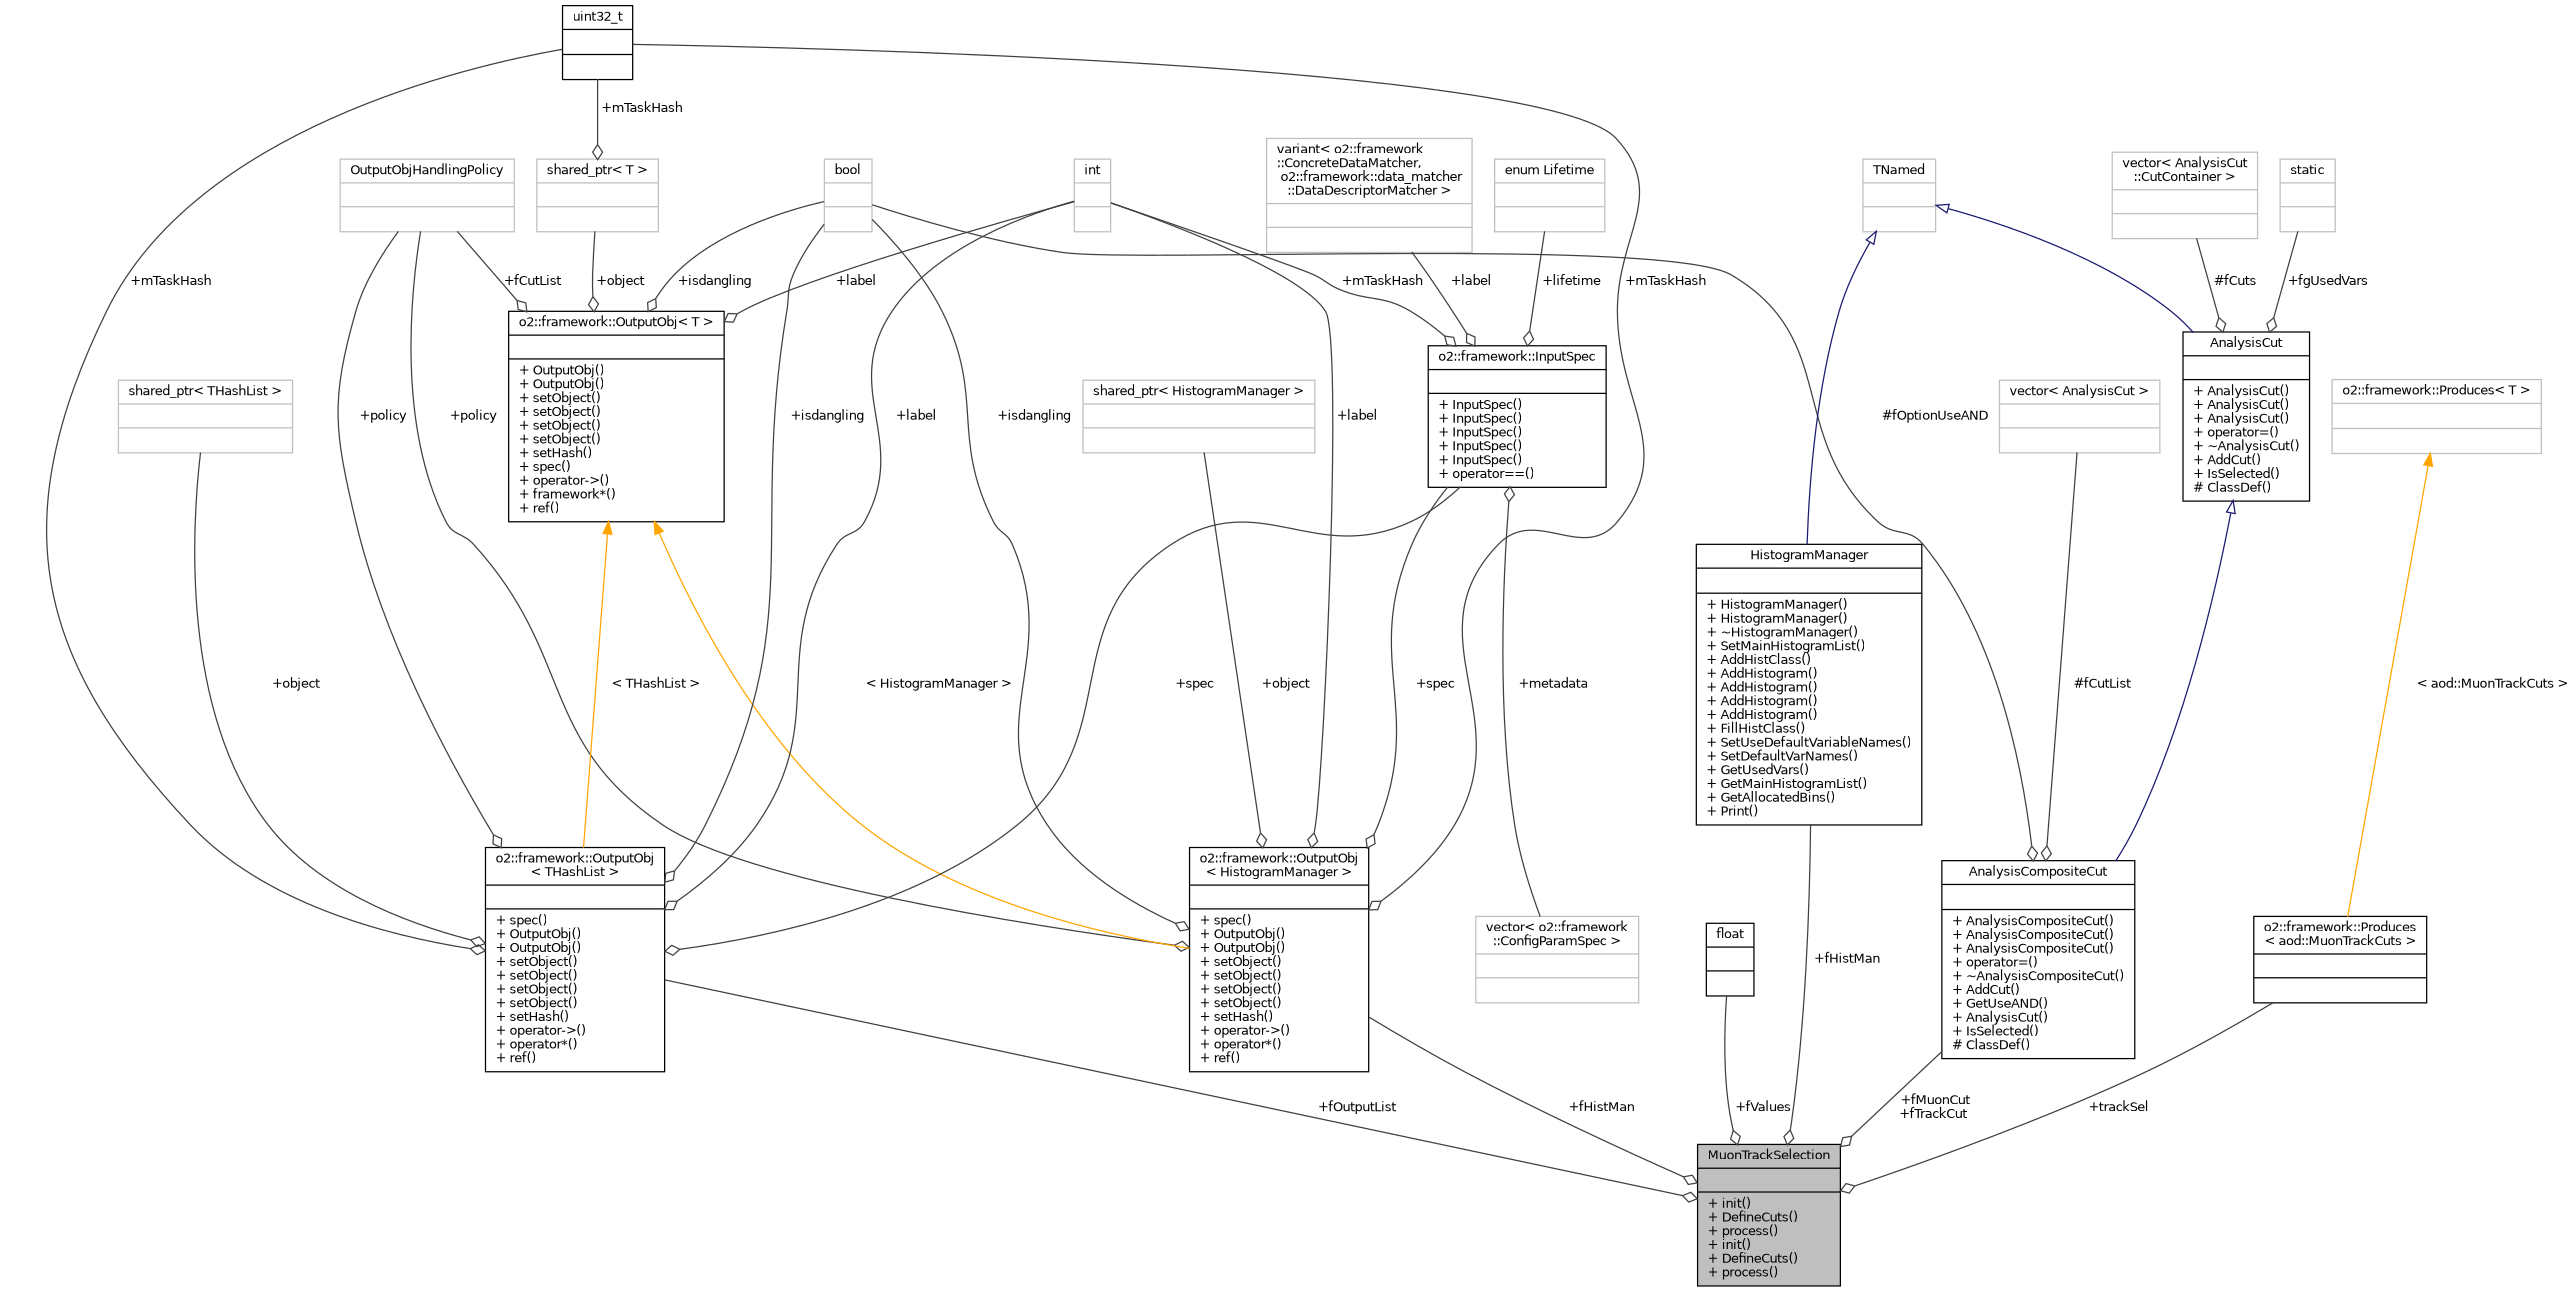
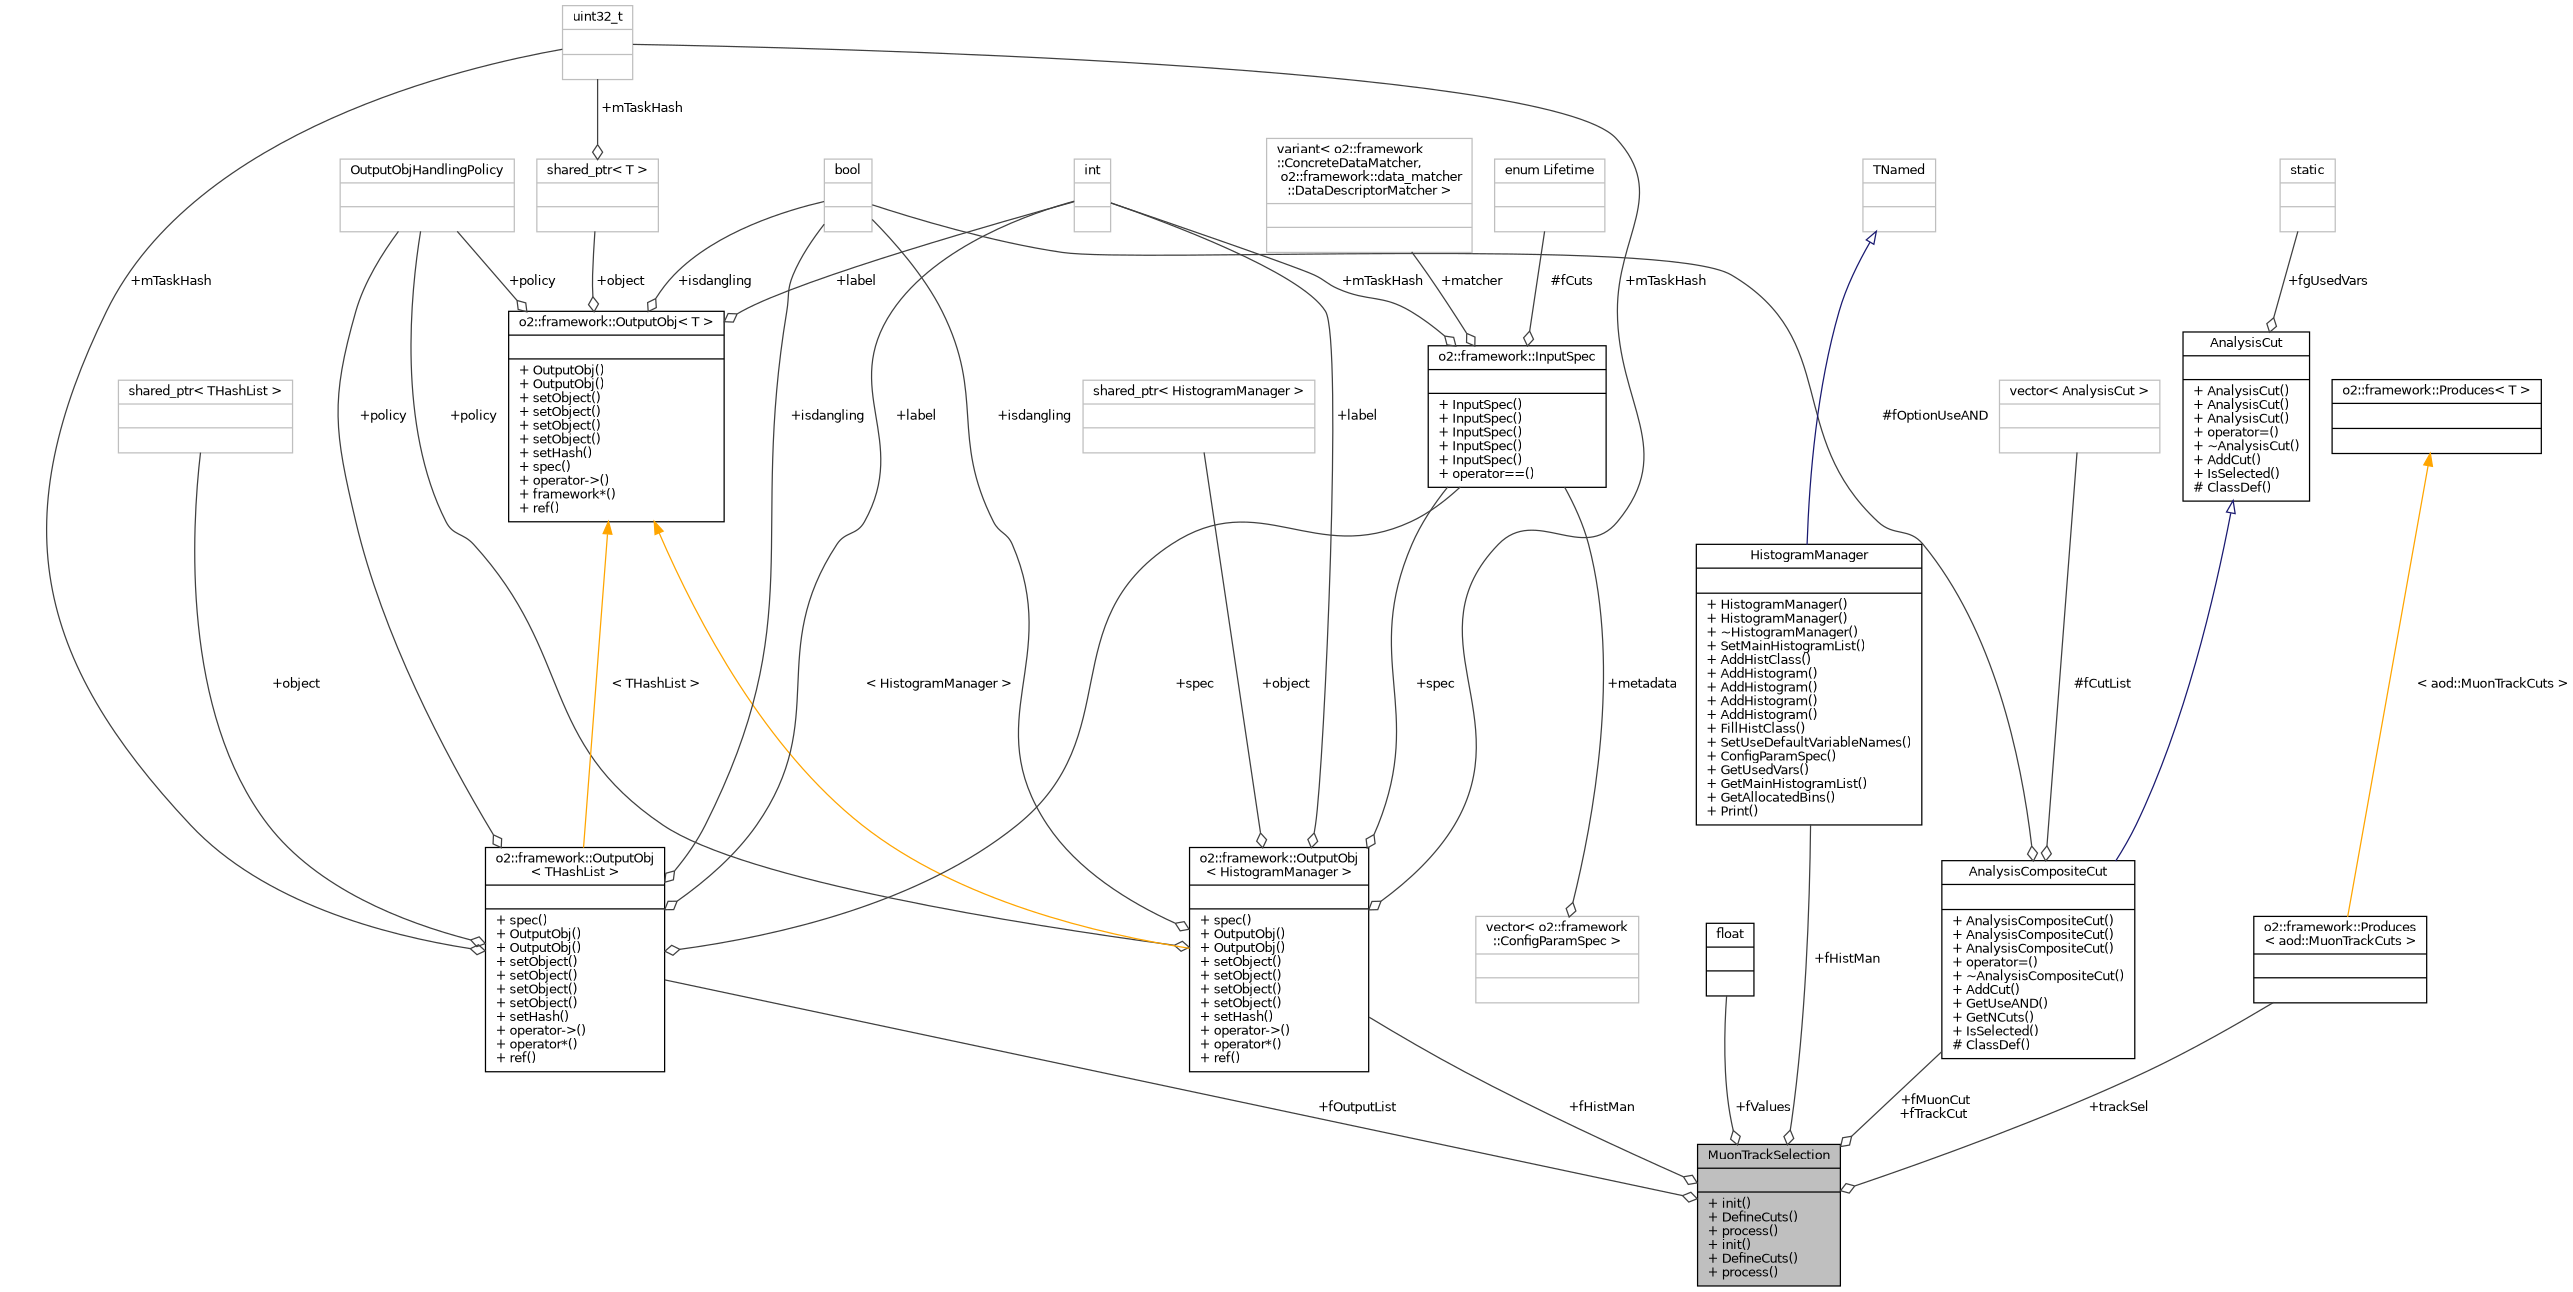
node "uint32_t": color black -> grey75
node "vector< AnalysisCut": removed
edge "AnalysisCut" -> "TNamed": removed
edge "OutputObjHandlingPolicy" -> "o2::framework::OutputObj< T >": label " +fCutList" -> " +policy"
edge "variant< o2::framework" -> "o2::framework::InputSpec": label " +label" -> " +matcher"
edge "enum Lifetime" -> "o2::framework::InputSpec": label " +lifetime" -> " #fCuts"
node "o2::framework::Produces< T >": color grey75 -> black
edge "vector< o2::framework" -> "o2::framework::InputSpec": reversed
node "HistogramManager": text "+ SetDefaultVarNames()" -> "+ ConfigParamSpec()"
node "AnalysisCompositeCut": text "+ AnalysisCut()" -> "+ GetNCuts()"
